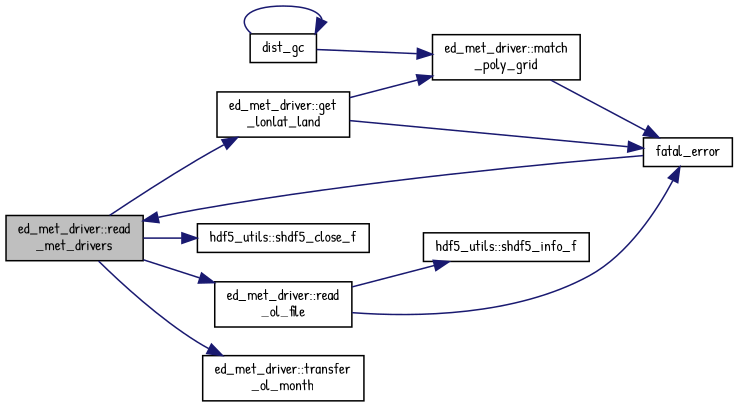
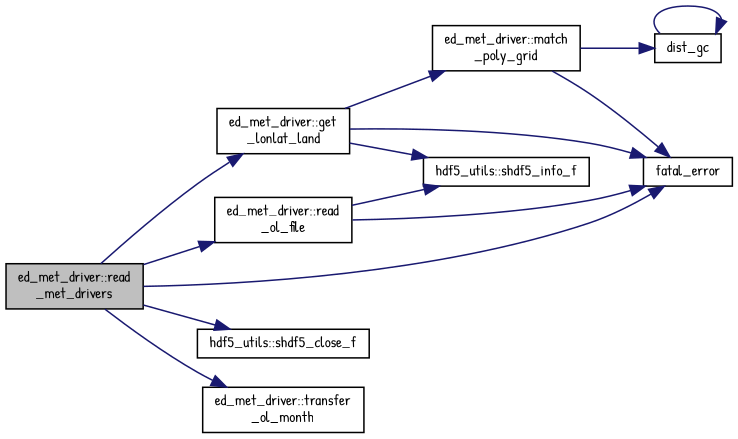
edge "dist_gc" -> "ed_met_driver::match _poly_grid": reversed
edge "ed_met_driver::get _lonlat_land" -> "hdf5_utils::shdf5_info_f": added
edge "fatal_error" -> "ed_met_driver::read _met_drivers": reversed
